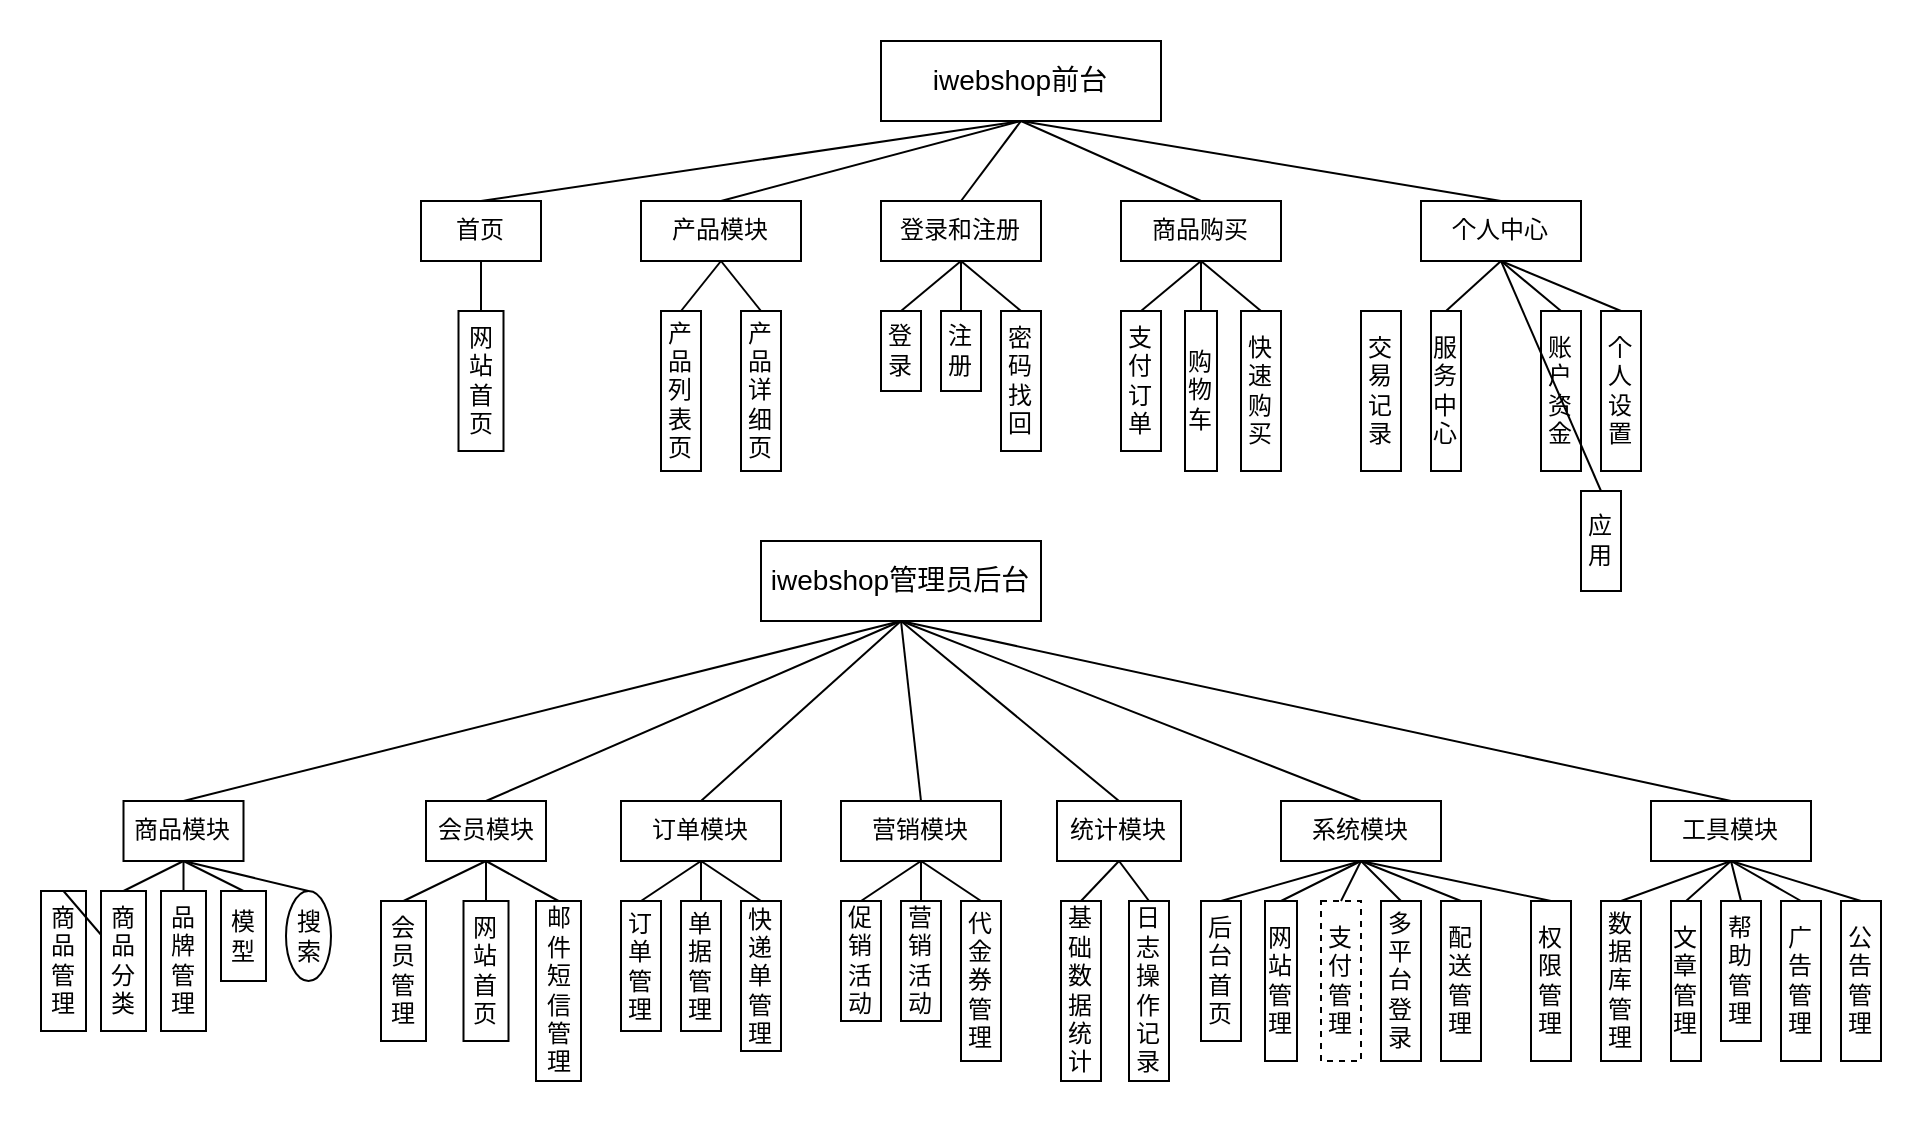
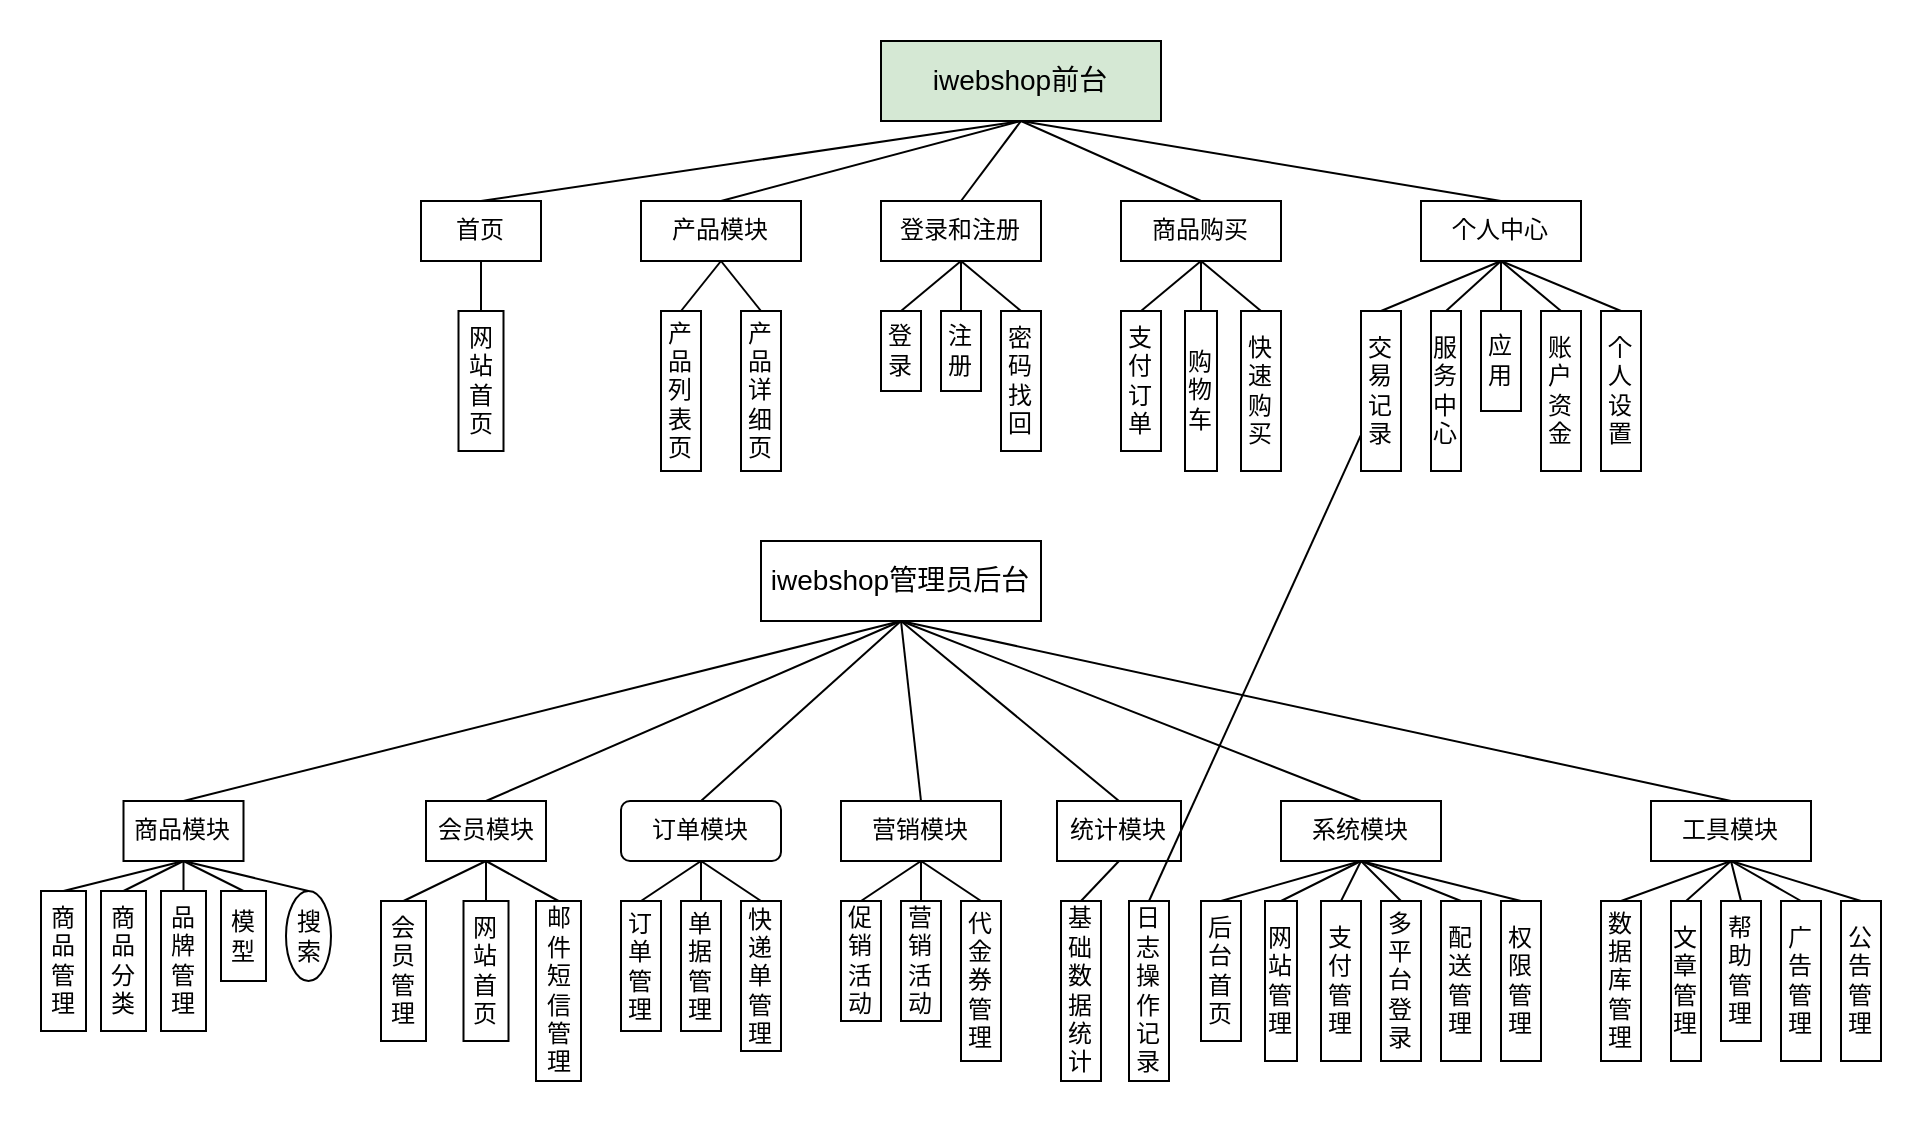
node "iwebshop前台": fillcolor #ffffff -> #d5e8d4
edge "个人中心" -- "交易记录": added
node "应用": moved (1601, 541) -> (1501, 361)
node "订单模块": shape rectangle -> rounded rectangle
edge "统计模块" -- "日志操作记录": now "交易记录" -- "日志操作记录"
edge "商品管理" -- "商品分类": now "商品管理" -- "商品模块"
node "支付管理": style dashed -> solid
node "权限管理": moved (1551, 981) -> (1521, 981)
